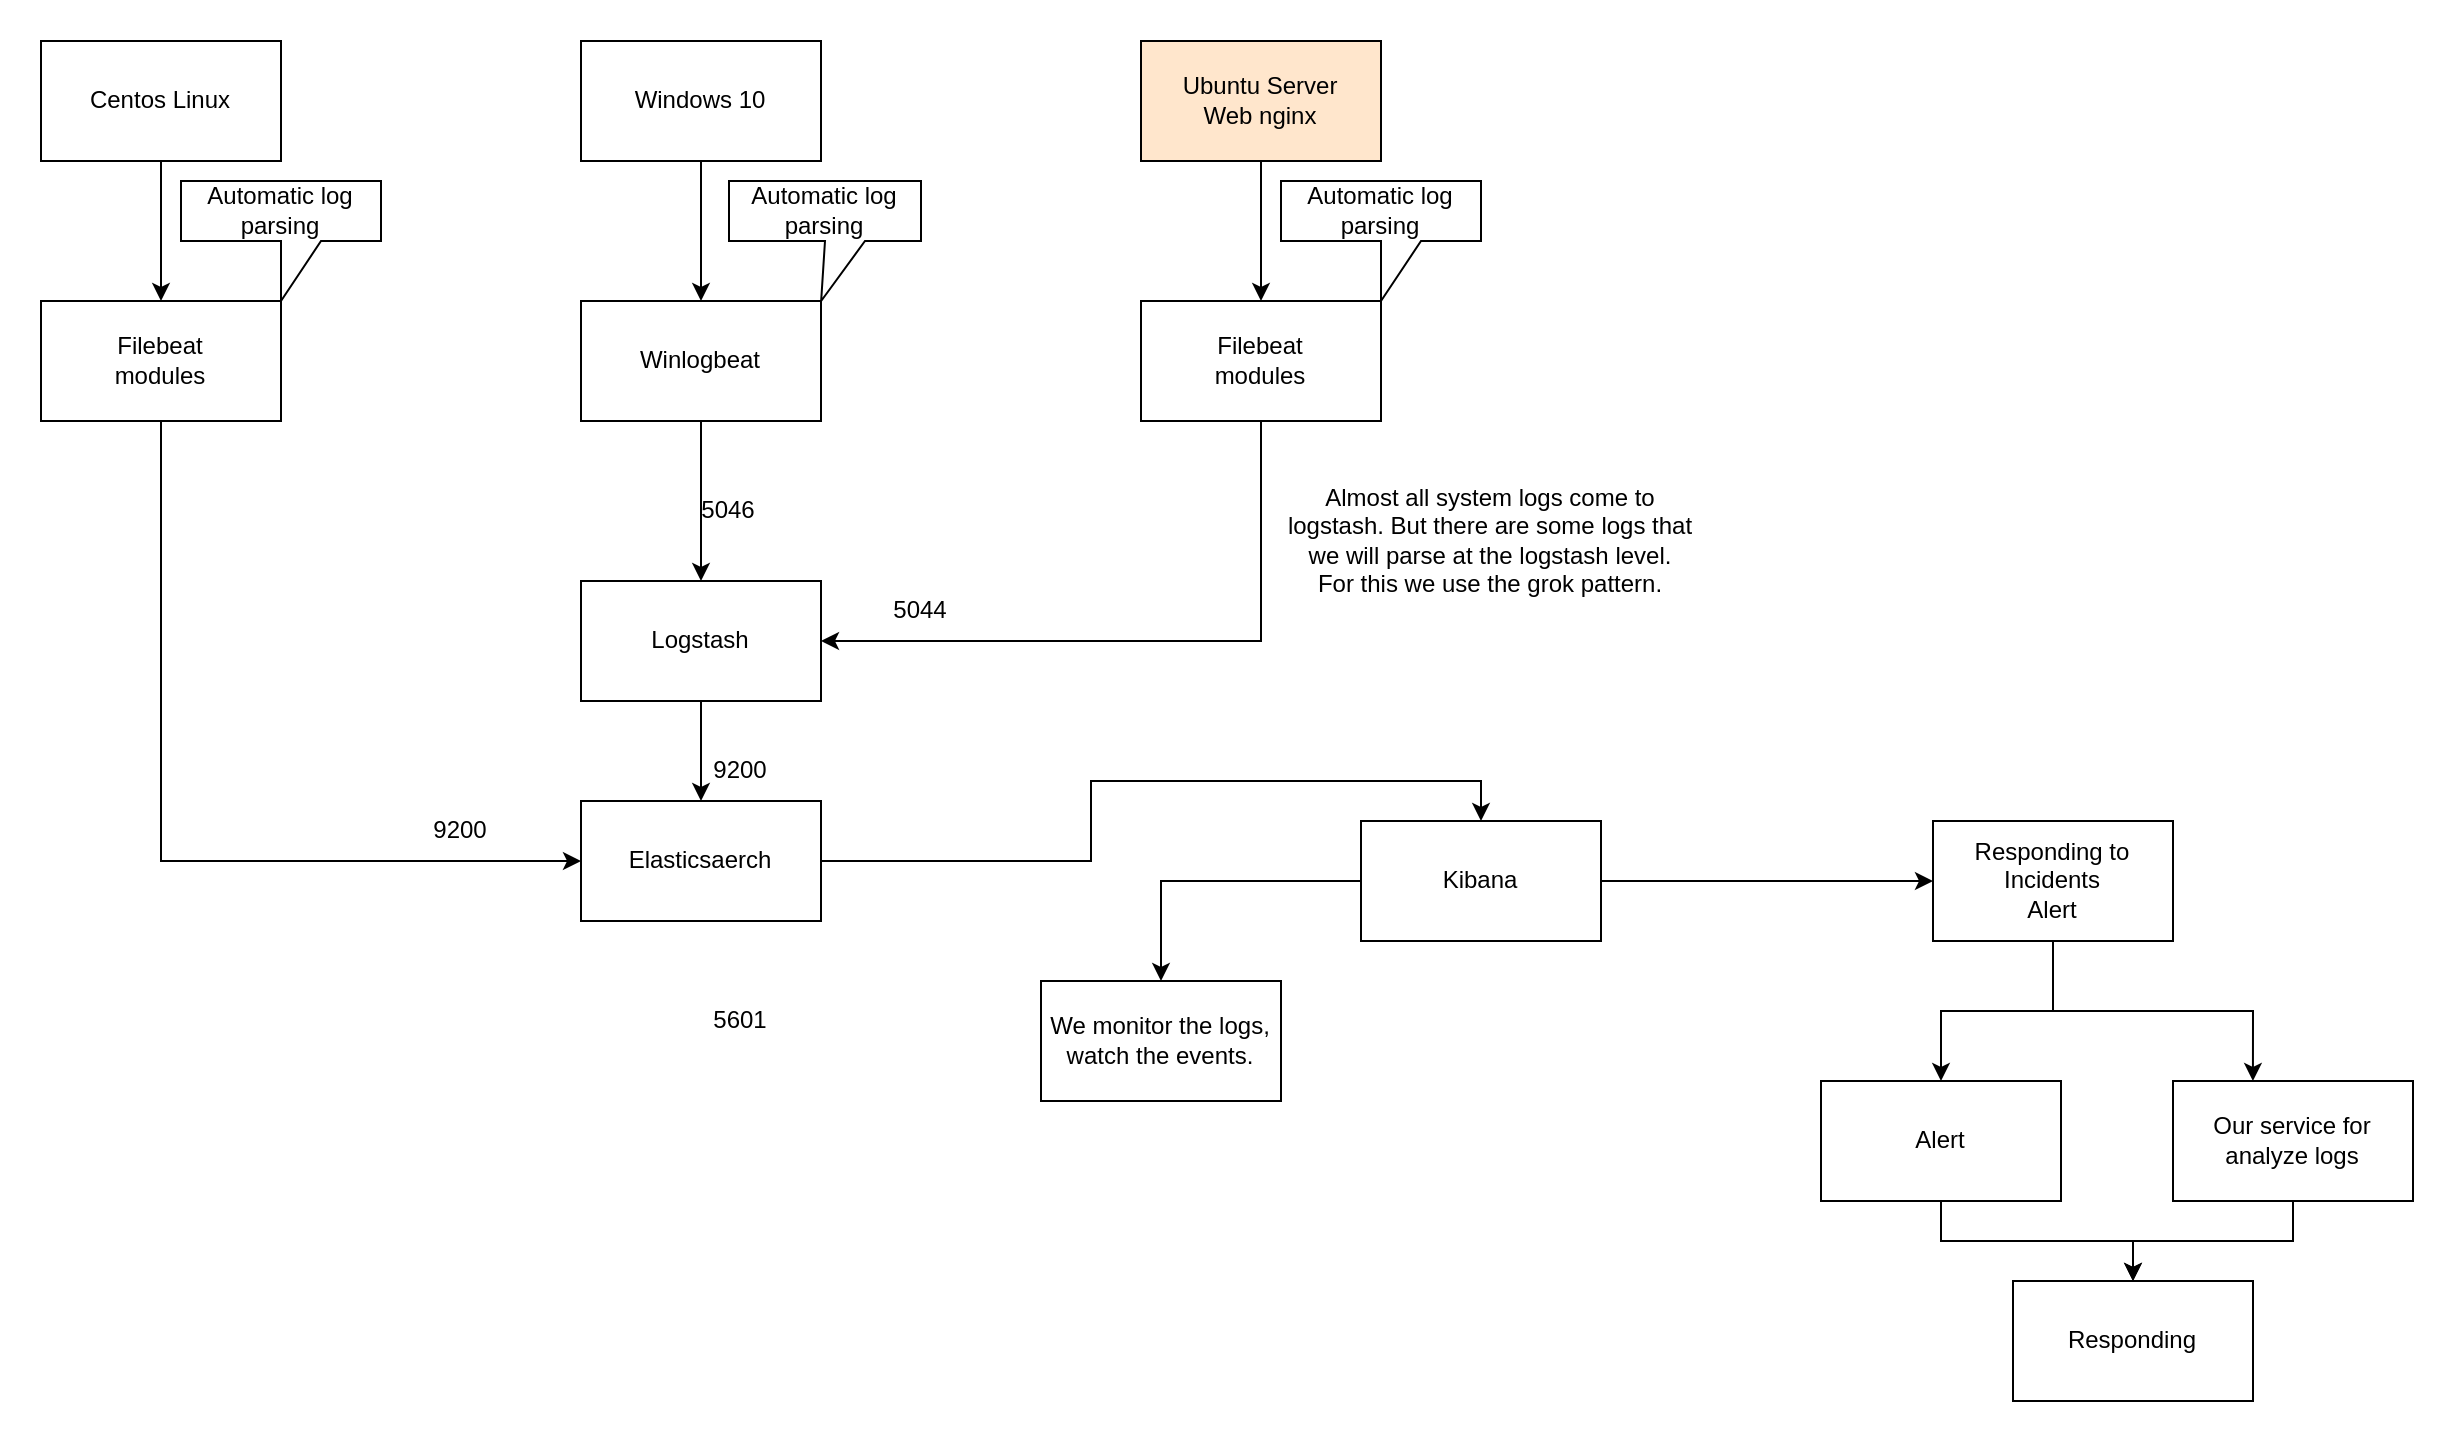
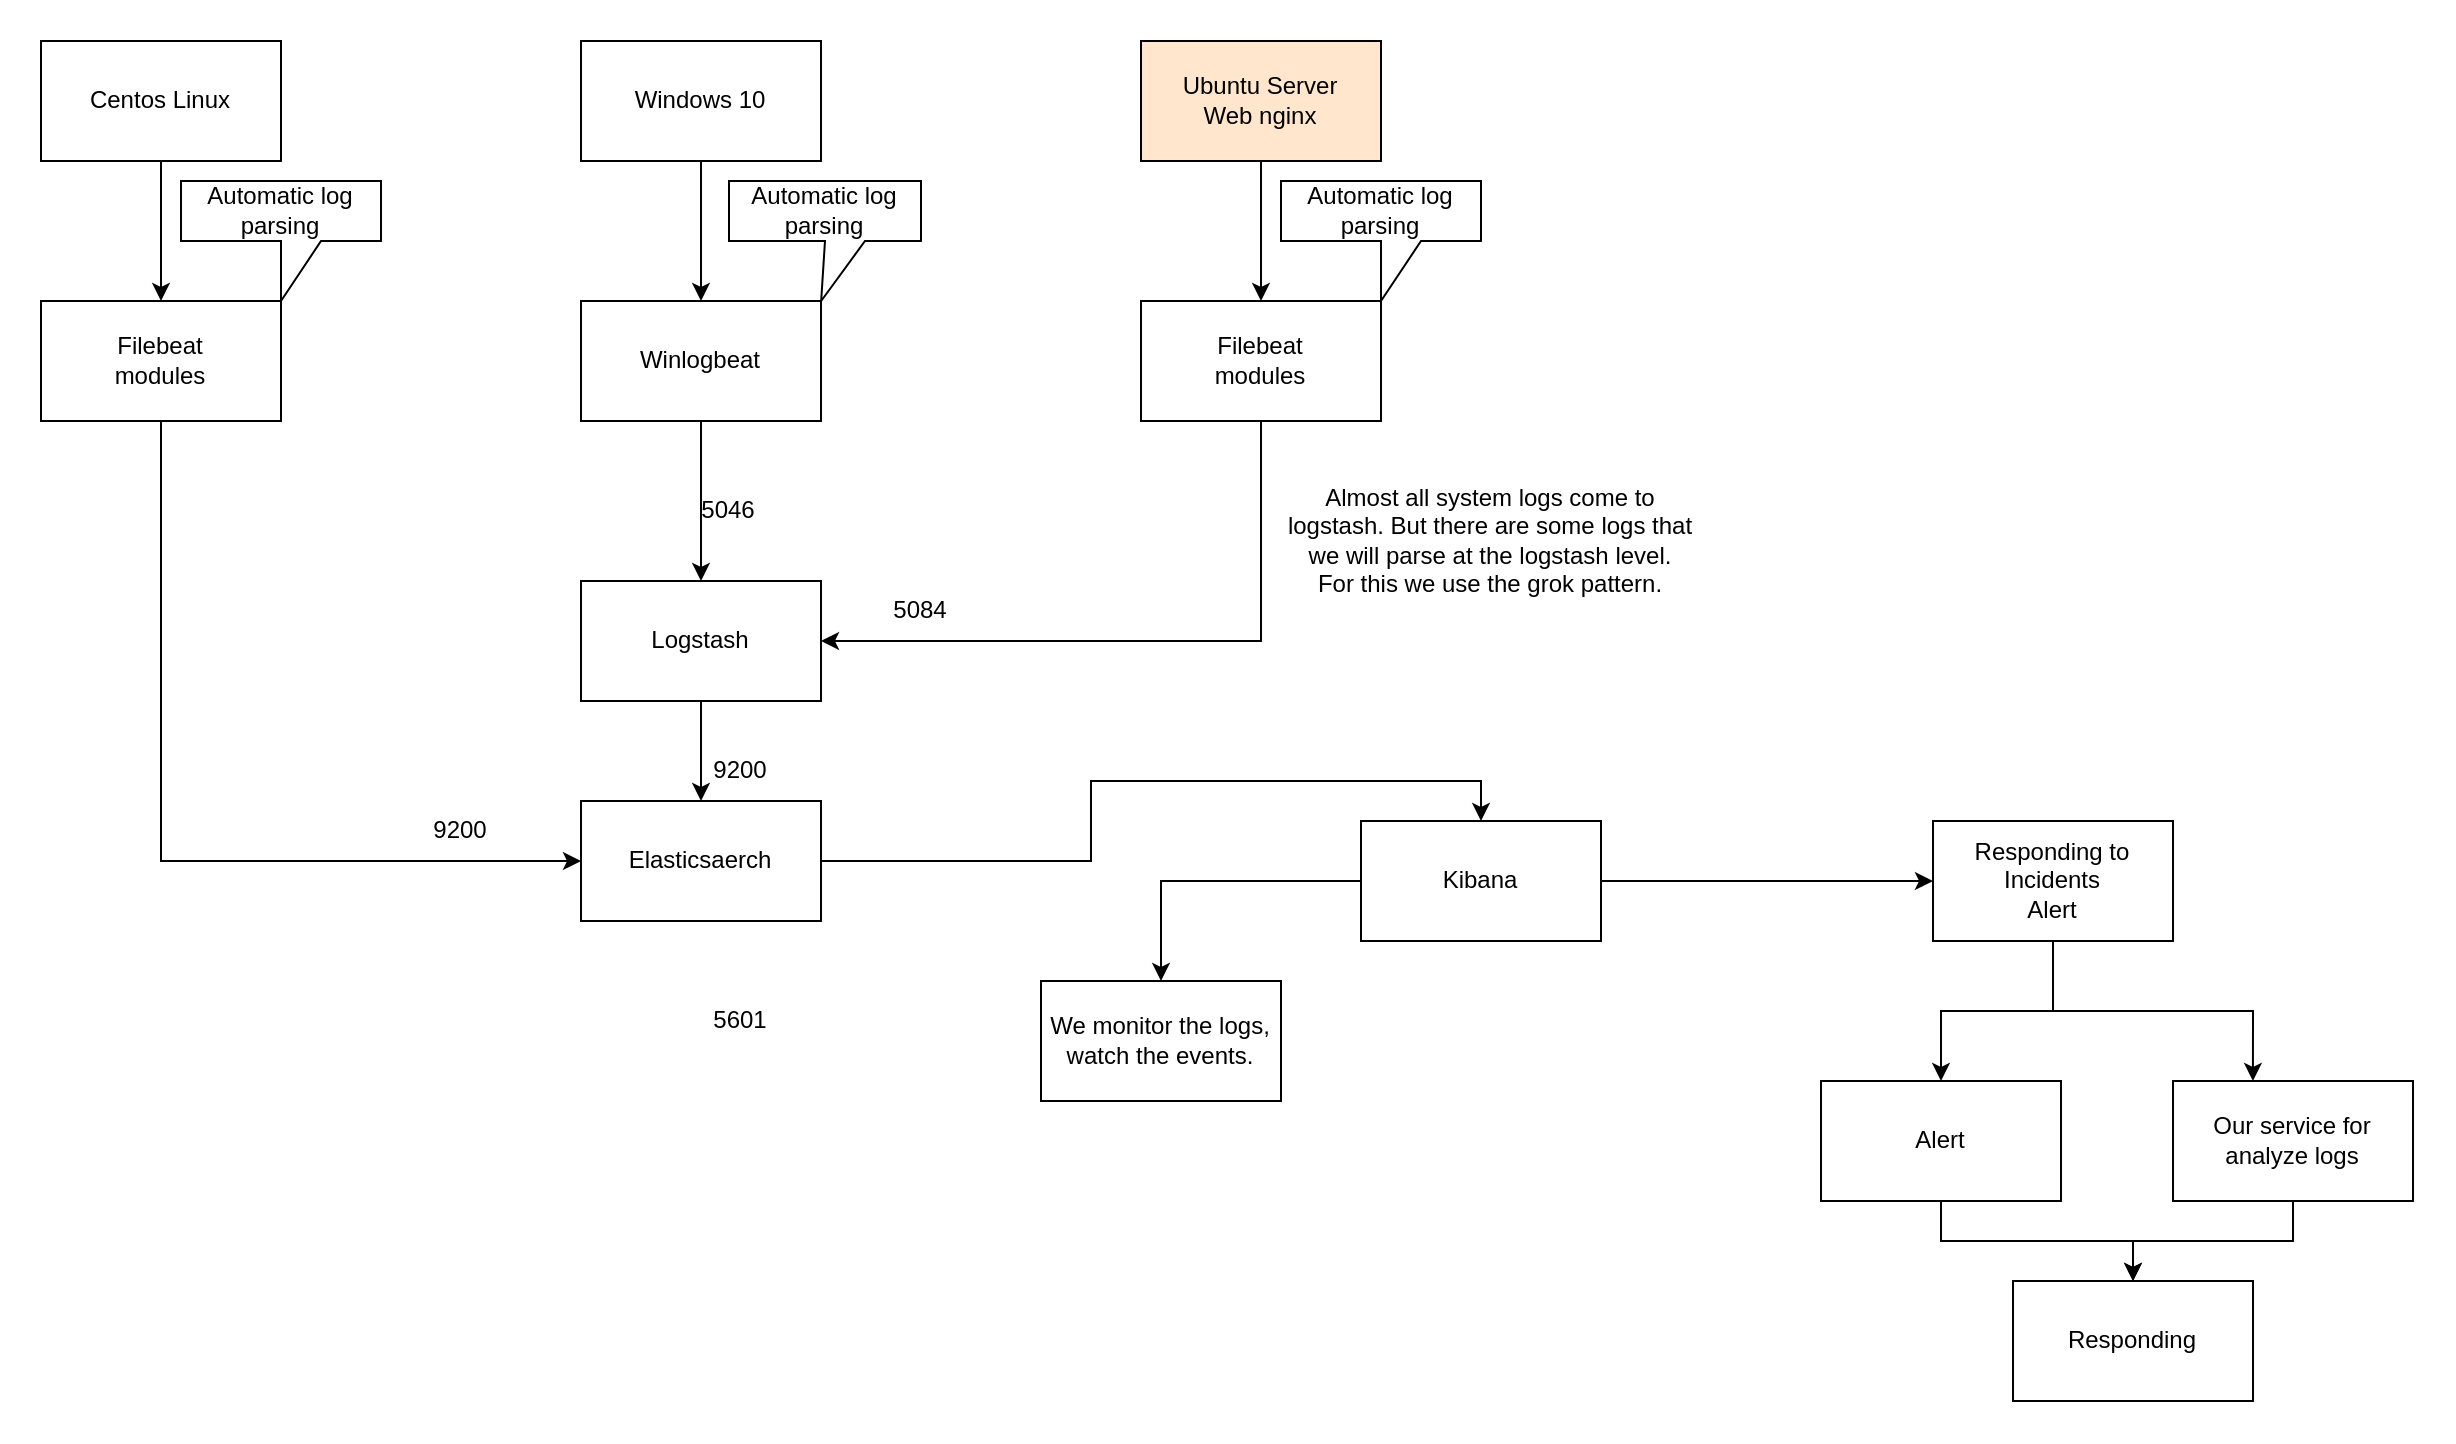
node "5044": label "5044" -> "5084"
